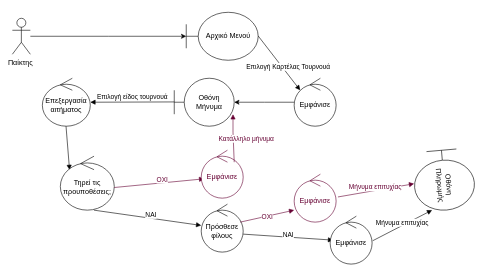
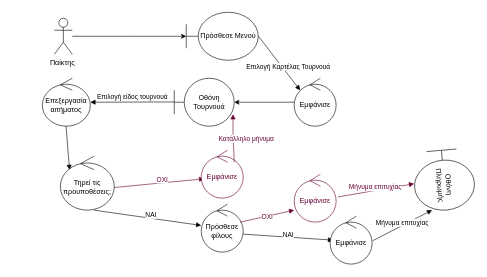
node "Παίκτης": moved (21, 36) -> (63, 36)
node "Αρχικό Μενού": label "Αρχικό Μενού" -> "Πρόσθεσε Μενού"
node "Οθόνη Μήνυμα": label "Οθόνη Μήνυμα" -> "Οθόνη Τουρνουά"
